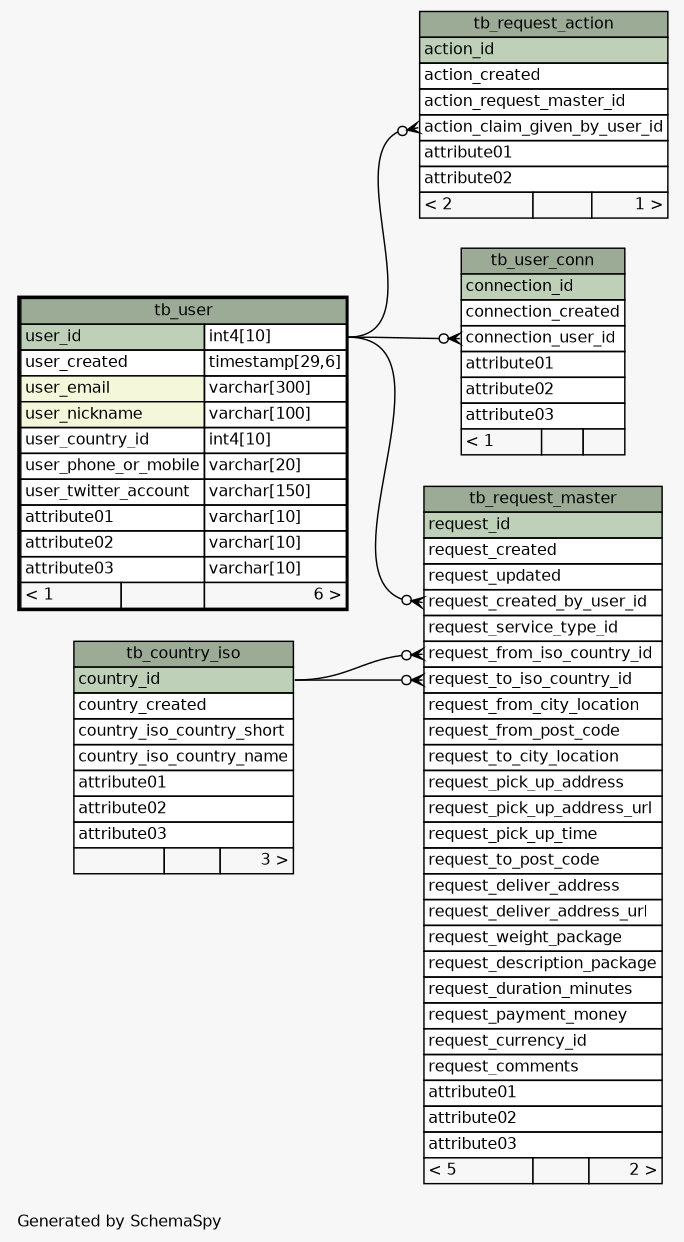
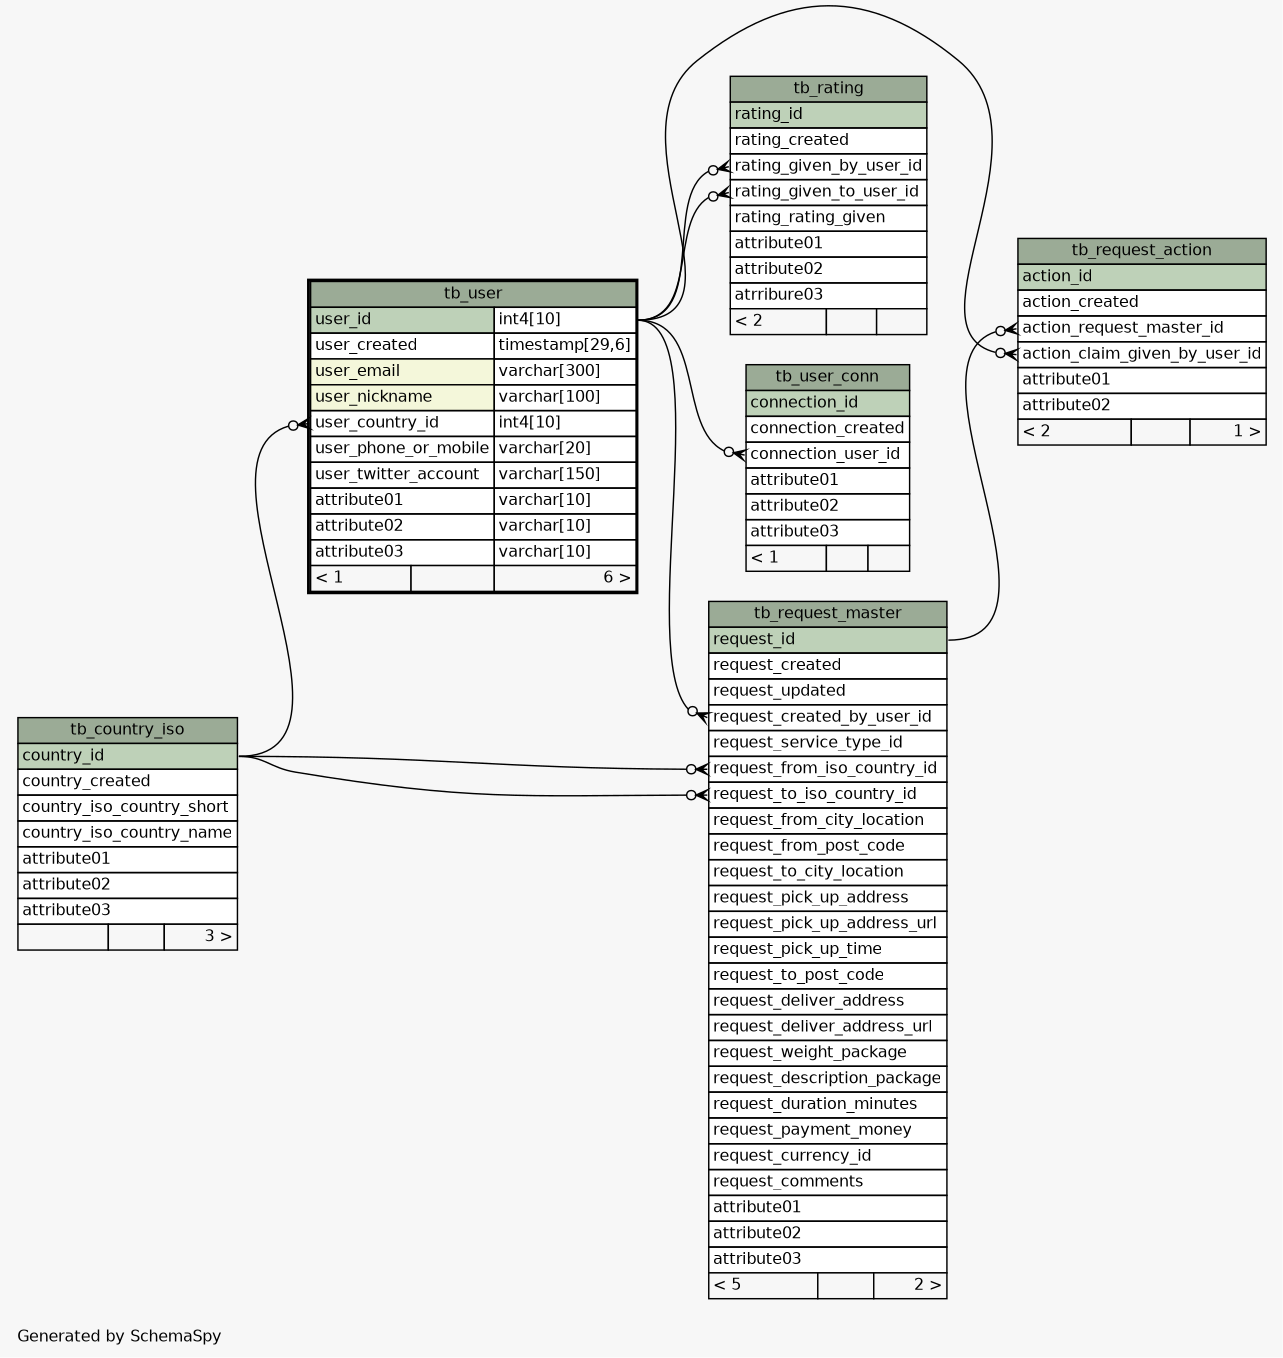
node "tb_rating": added
edge "tb_request_master" -> "tb_request_action": added
edge "tb_country_iso" -> "tb_user": added
